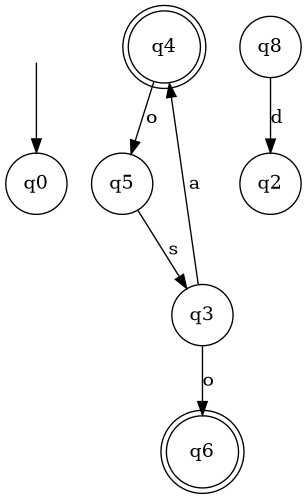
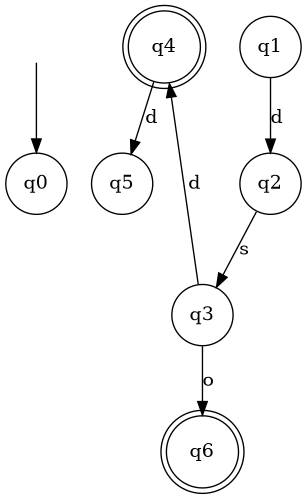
node "q8": label "q8" -> "q1"
edge "q4" -> "q5": label "o" -> "d"
edge "q3" -> "q4": label "a" -> "d"
edge "q5" -> "q3": now "q2" -> "q3"
